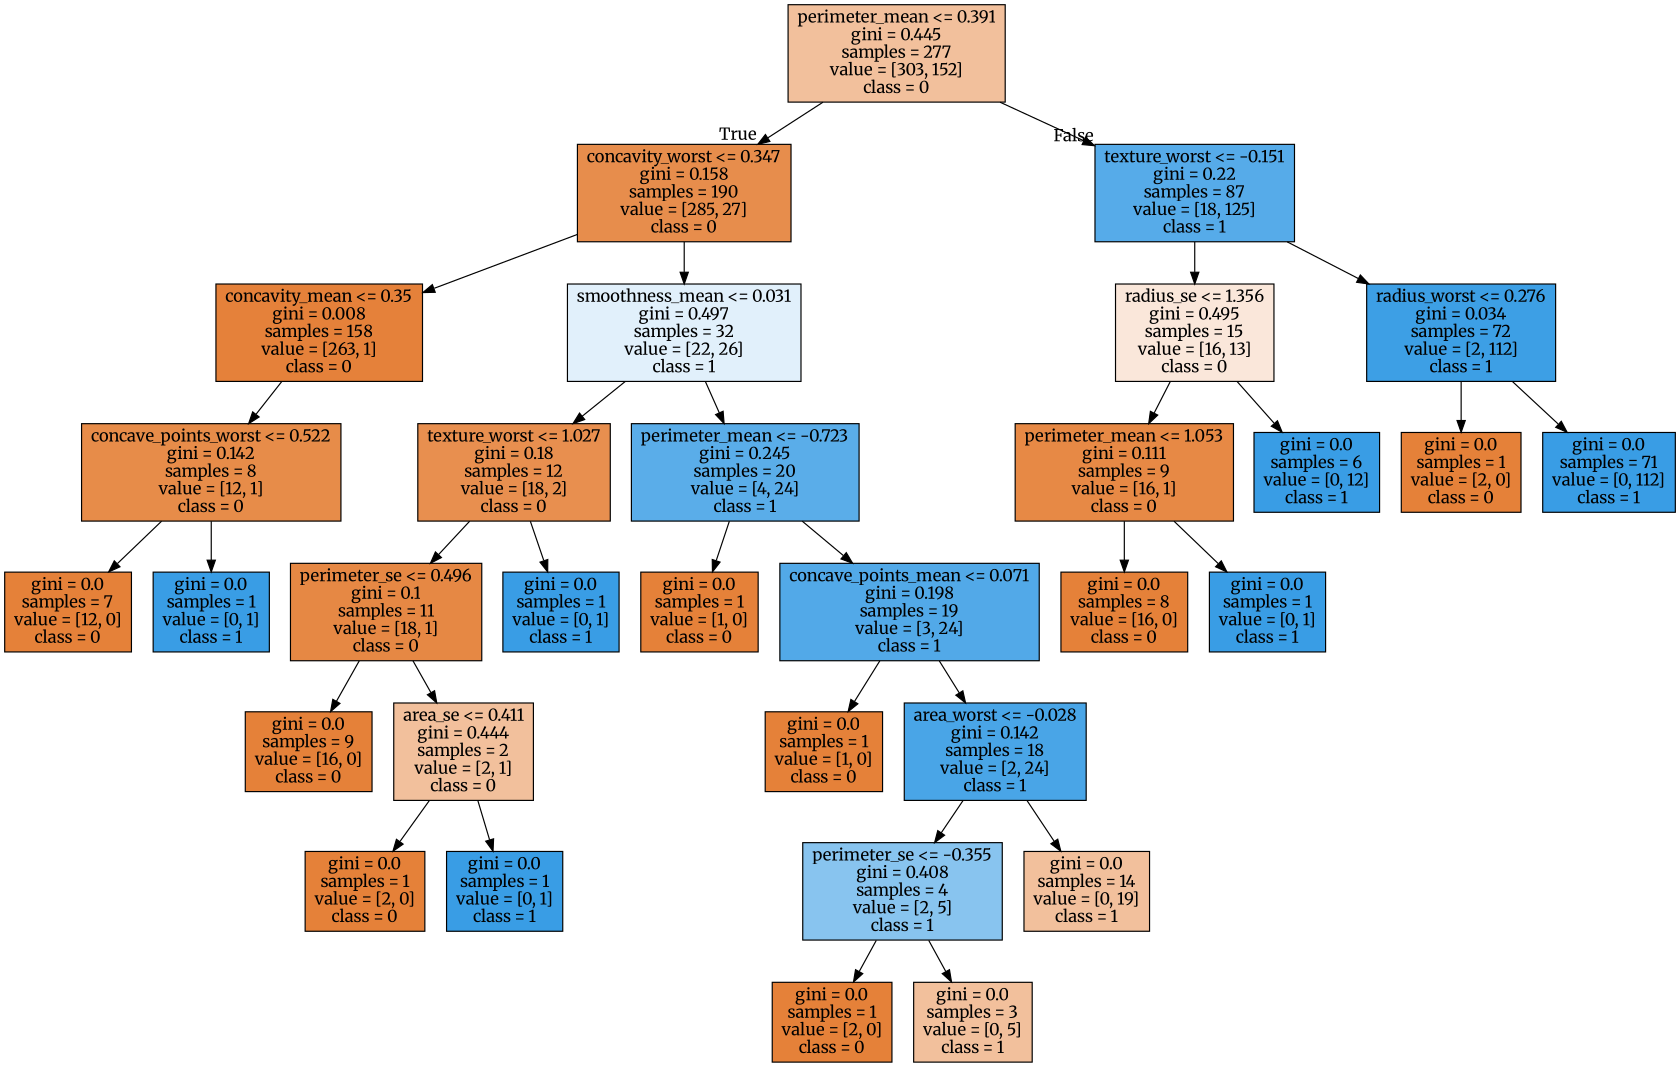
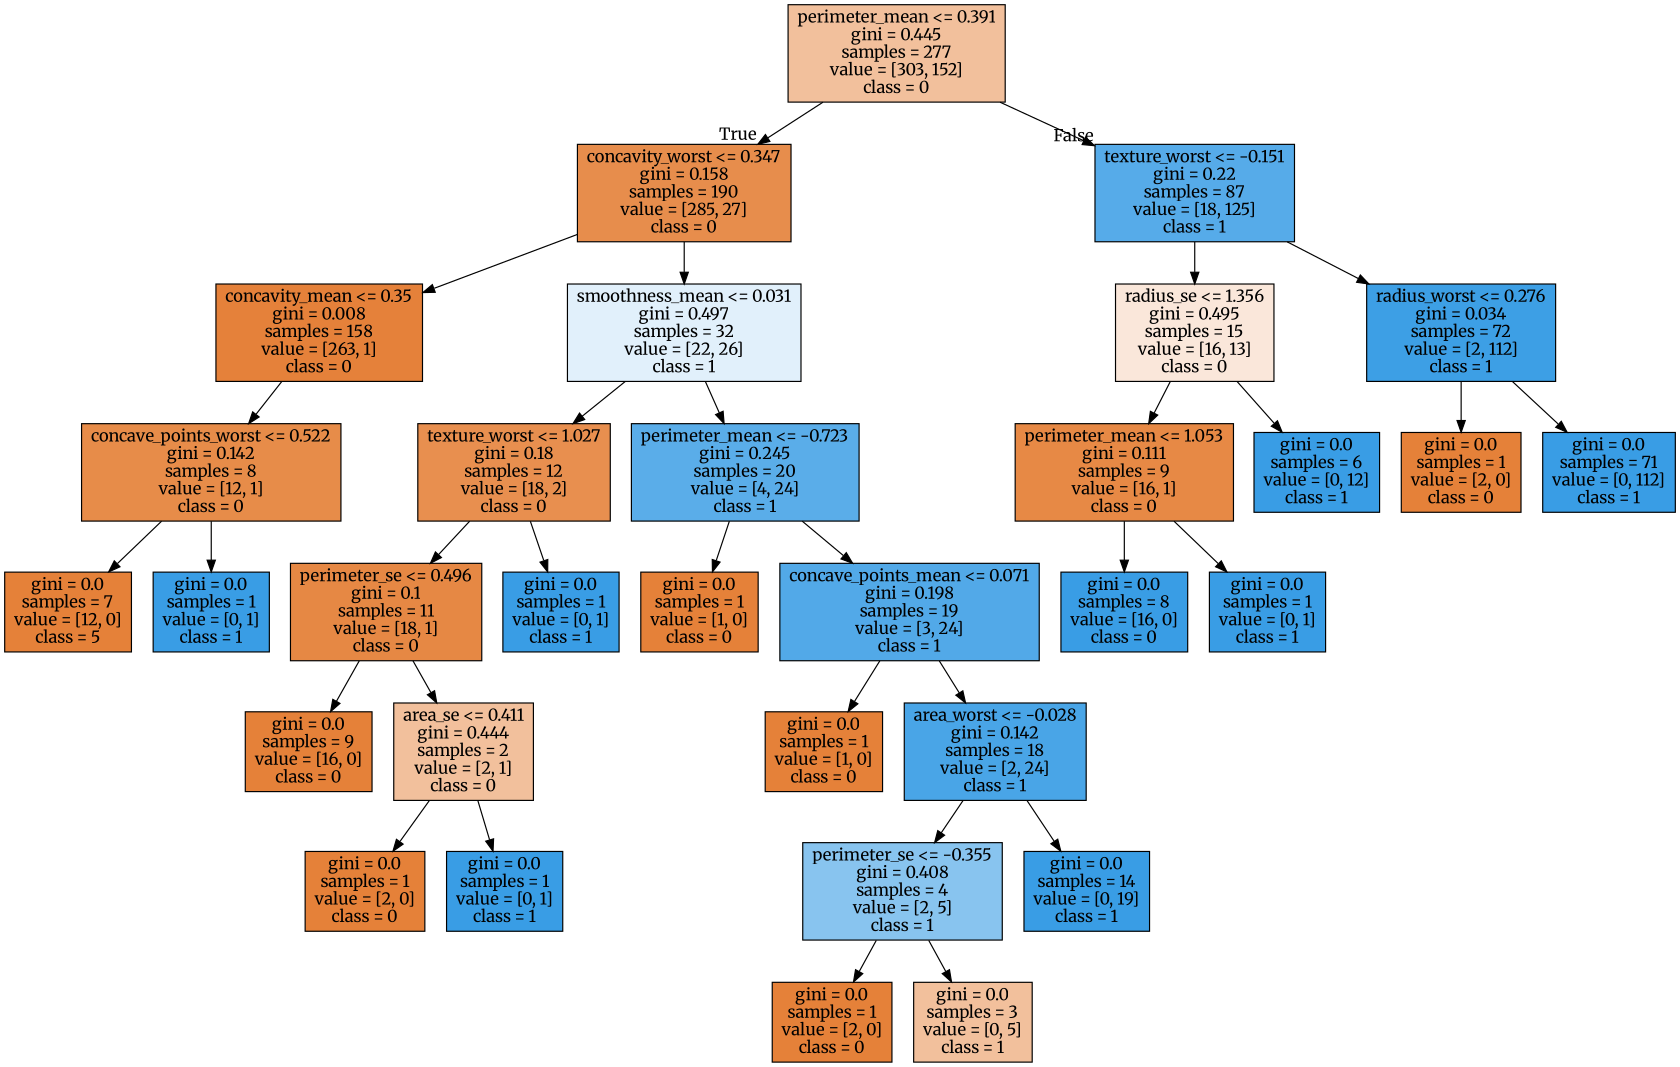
node "gini = 0.0 samples = 7 value = [12, 0] class = 0": label "gini = 0.0 samples = 7 value = [12, 0] class = 0" -> "gini = 0.0 samples = 7 value = [12, 0] class = 5"
node "gini = 0.0 samples = 8 value = [16, 0] class = 0": fillcolor #e58139 -> #399de5
node "gini = 0.0 samples = 14 value = [0, 19] class = 1": fillcolor #f2c09c -> #399de5
